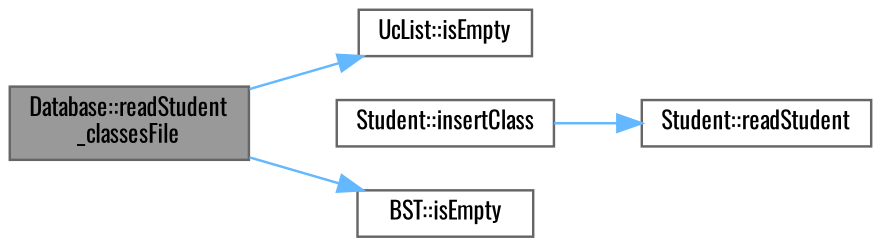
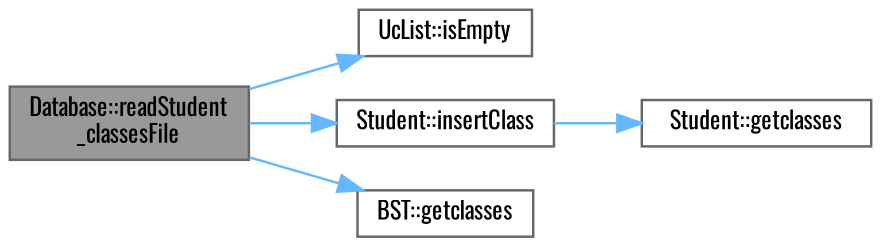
edge "Database::readStudent _classesFile" -> "Student::insertClass": added
node "Student::readStudent": label "Student::readStudent" -> "Student::getclasses"
node "BST::isEmpty": label "BST::isEmpty" -> "BST::getclasses"
